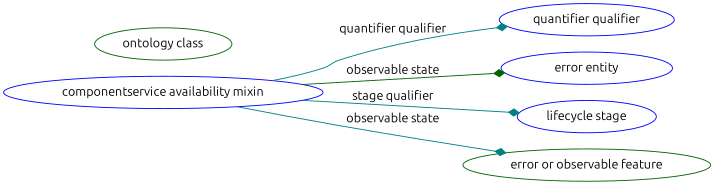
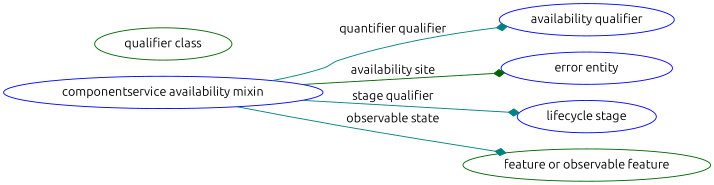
node "quantifier qualifier": label "quantifier qualifier" -> "availability qualifier"
node "ontology class": label "ontology class" -> "qualifier class"
edge "componentservice availability mixin" -> "error entity": label "observable state" -> "availability site"
node "error or observable feature": label "error or observable feature" -> "feature or observable feature"
